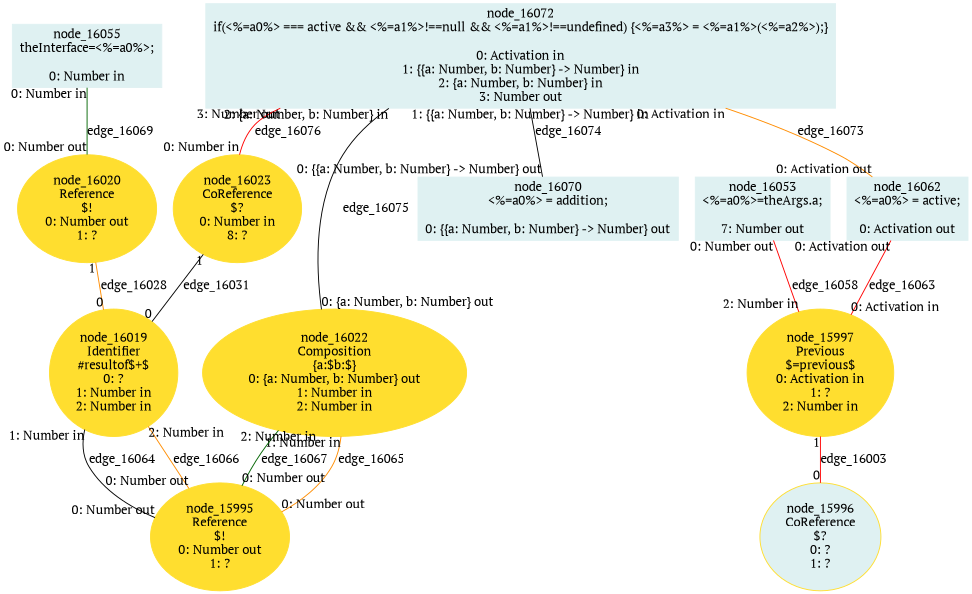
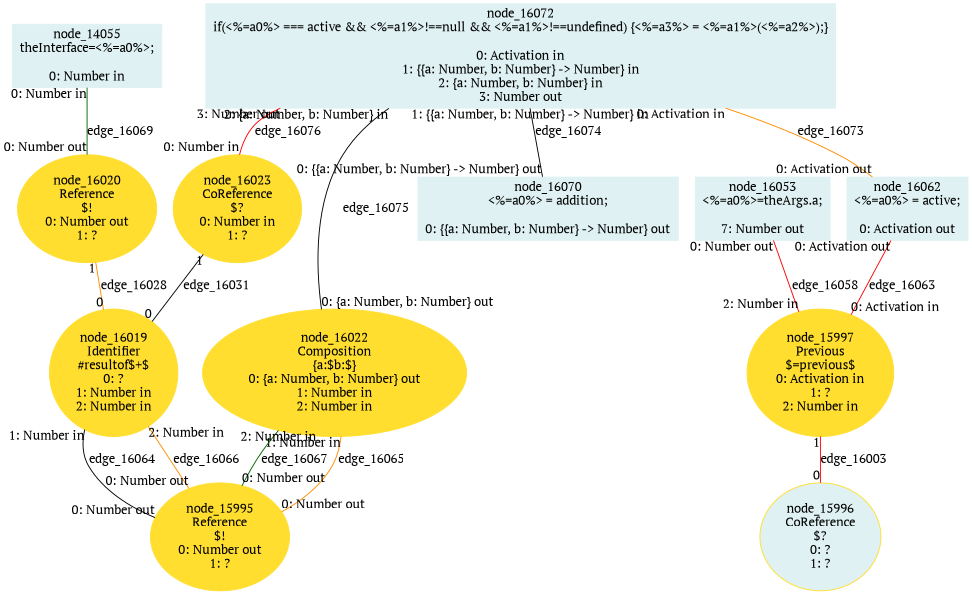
node "node_16055 theInterface=<%=a0%>; 0: Number in": label "node_16055 theInterface=<%=a0%>; 0: Number in" -> "node_14055 theInterface=<%=a0%>; 0: Number in"
node "node_16023 CoReference $? 0: Number in 8: ?": label "node_16023 CoReference $? 0: Number in 8: ?" -> "node_16023 CoReference $? 0: Number in 1: ?"
